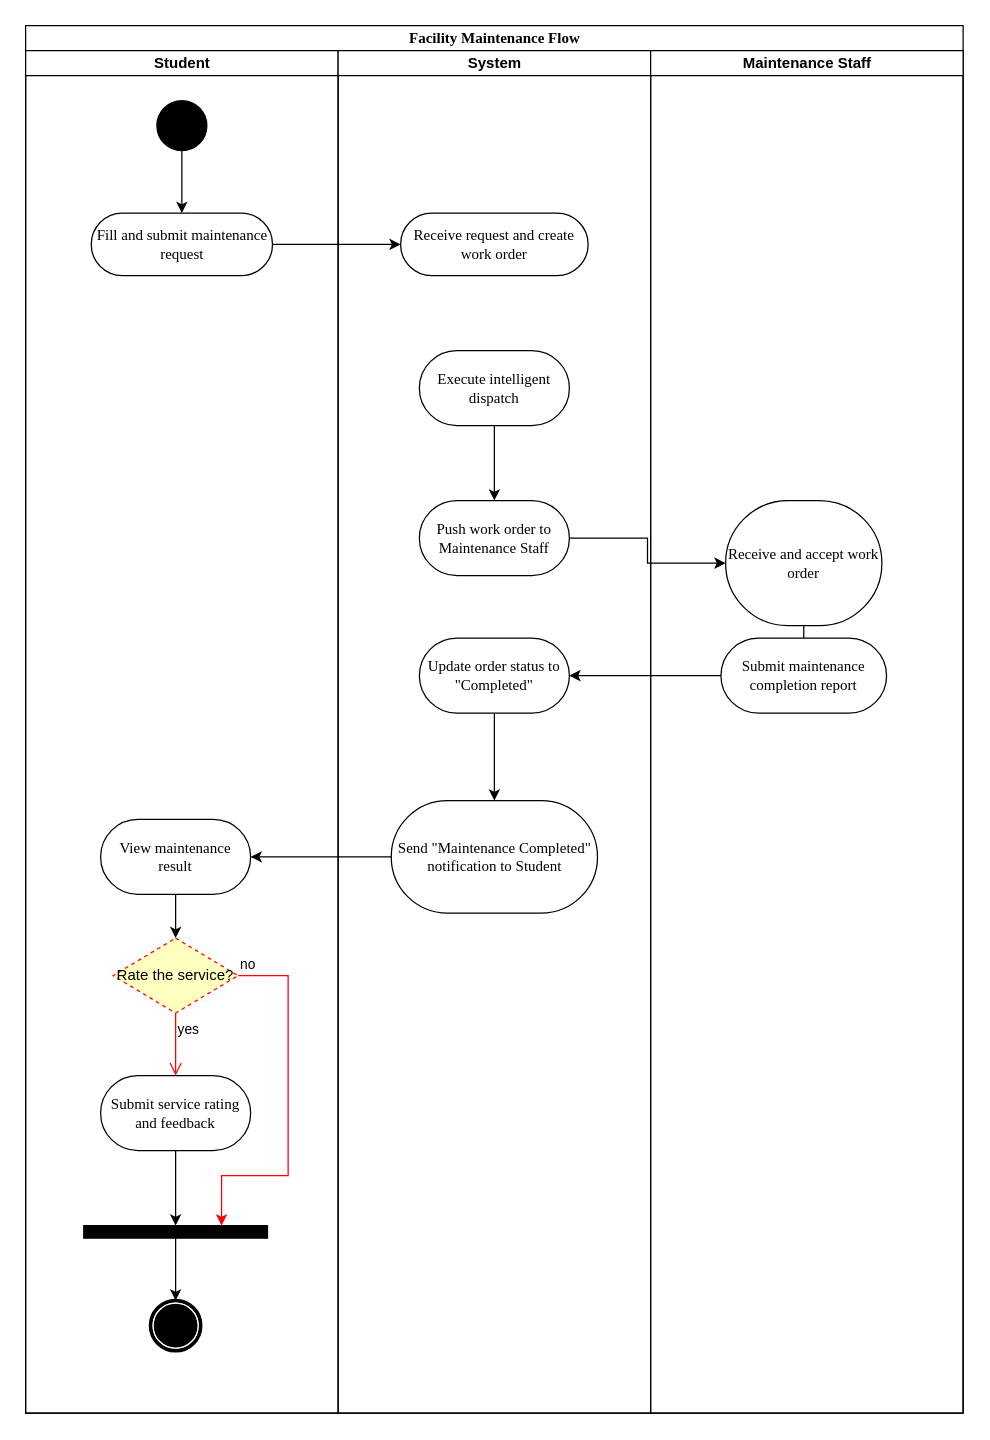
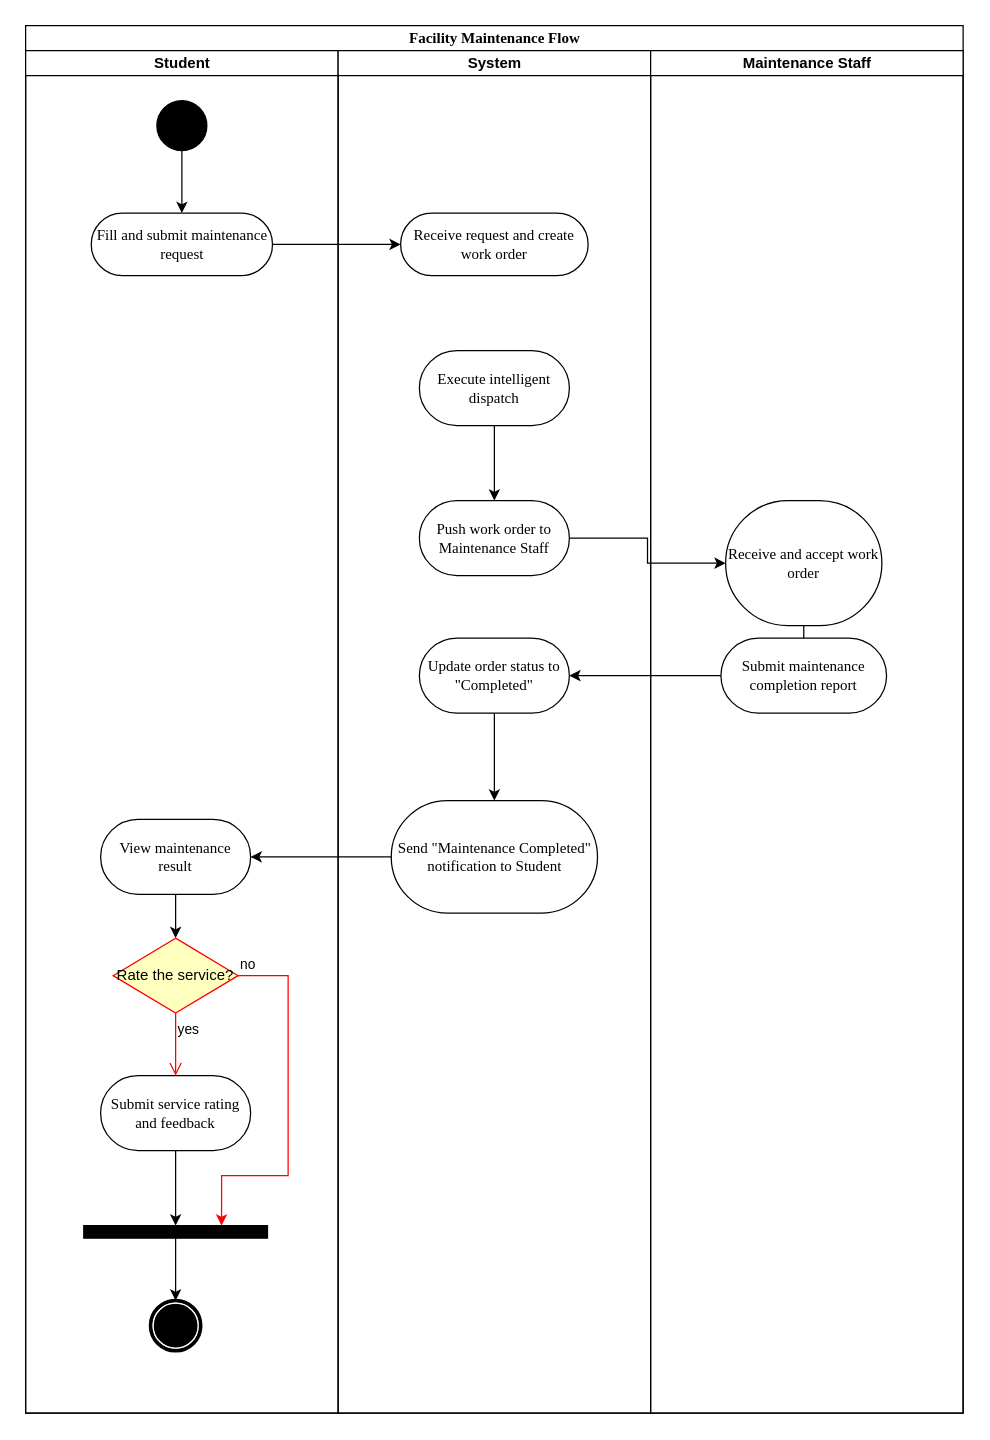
node "Rate the service?": style dashed -> solid
